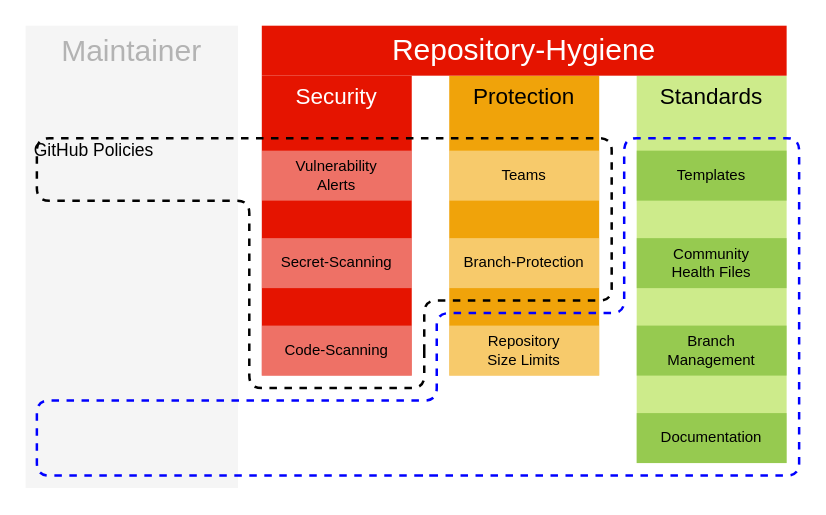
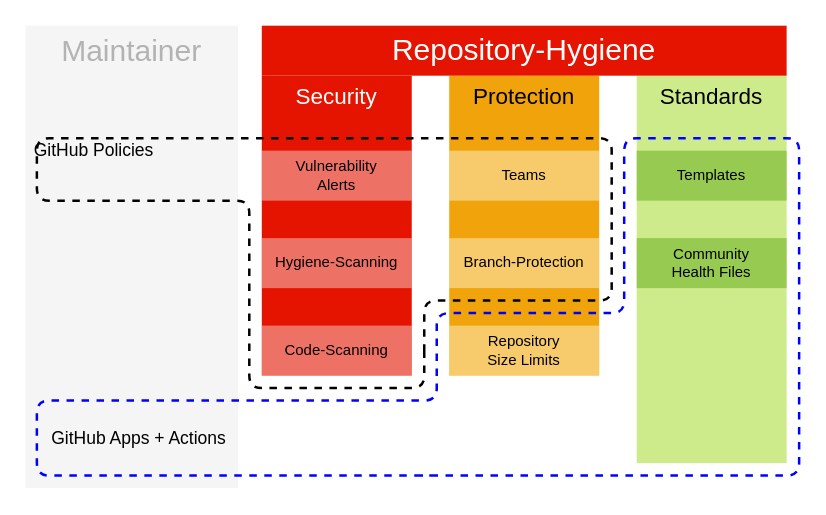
node "Secret-Scanning": label "Secret-Scanning" -> "Hygiene-Scanning"
node "Branch Management": removed
node "GitHub Apps + Actions": added
node "Documentation": removed
